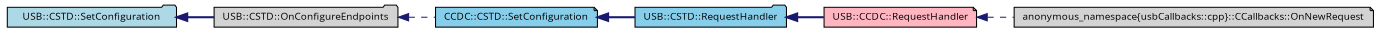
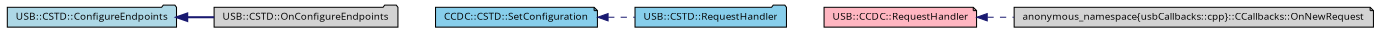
node "USB::CSTD::SetConfiguration": label "USB::CSTD::SetConfiguration" -> "USB::CSTD::ConfigureEndpoints"
edge "CCDC::CSTD::SetConfiguration" -> "USB::CSTD::OnConfigureEndpoints": removed
edge "USB::CSTD::RequestHandler" -> "CCDC::CSTD::SetConfiguration": style bold -> dashed
edge "USB::CCDC::RequestHandler" -> "USB::CSTD::RequestHandler": removed
